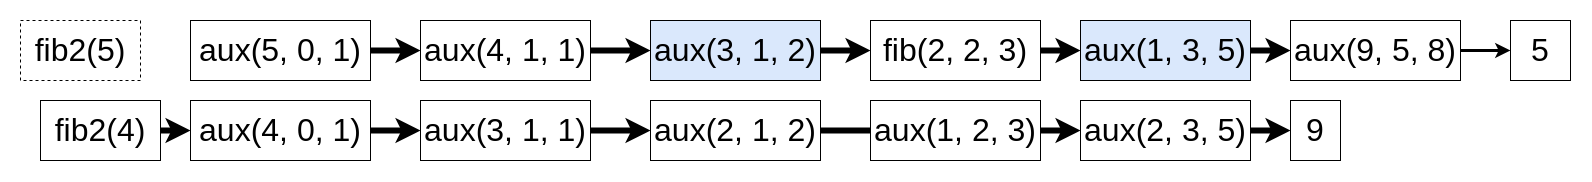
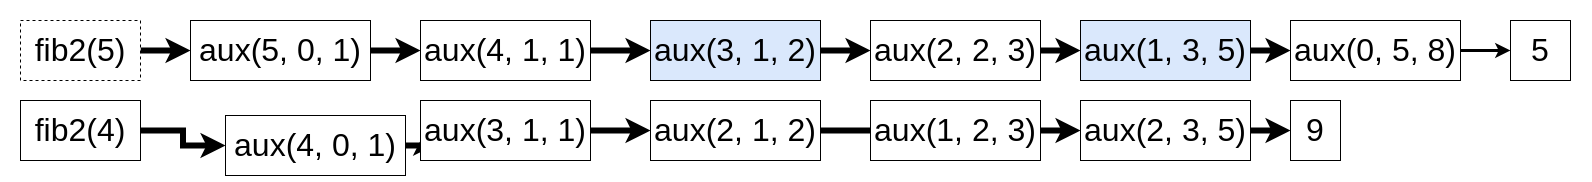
edge "fib2(5)" -> "aux(5, 0, 1)": added
node "fib(2, 2, 3)": label "fib(2, 2, 3)" -> "aux(2, 2, 3)"
node "aux(9, 5, 8)": label "aux(9, 5, 8)" -> "aux(0, 5, 8)"
node "fib2(4)": moved (101, 131) -> (81, 131)
node "aux(4, 0, 1)": moved (281, 131) -> (316, 146)
